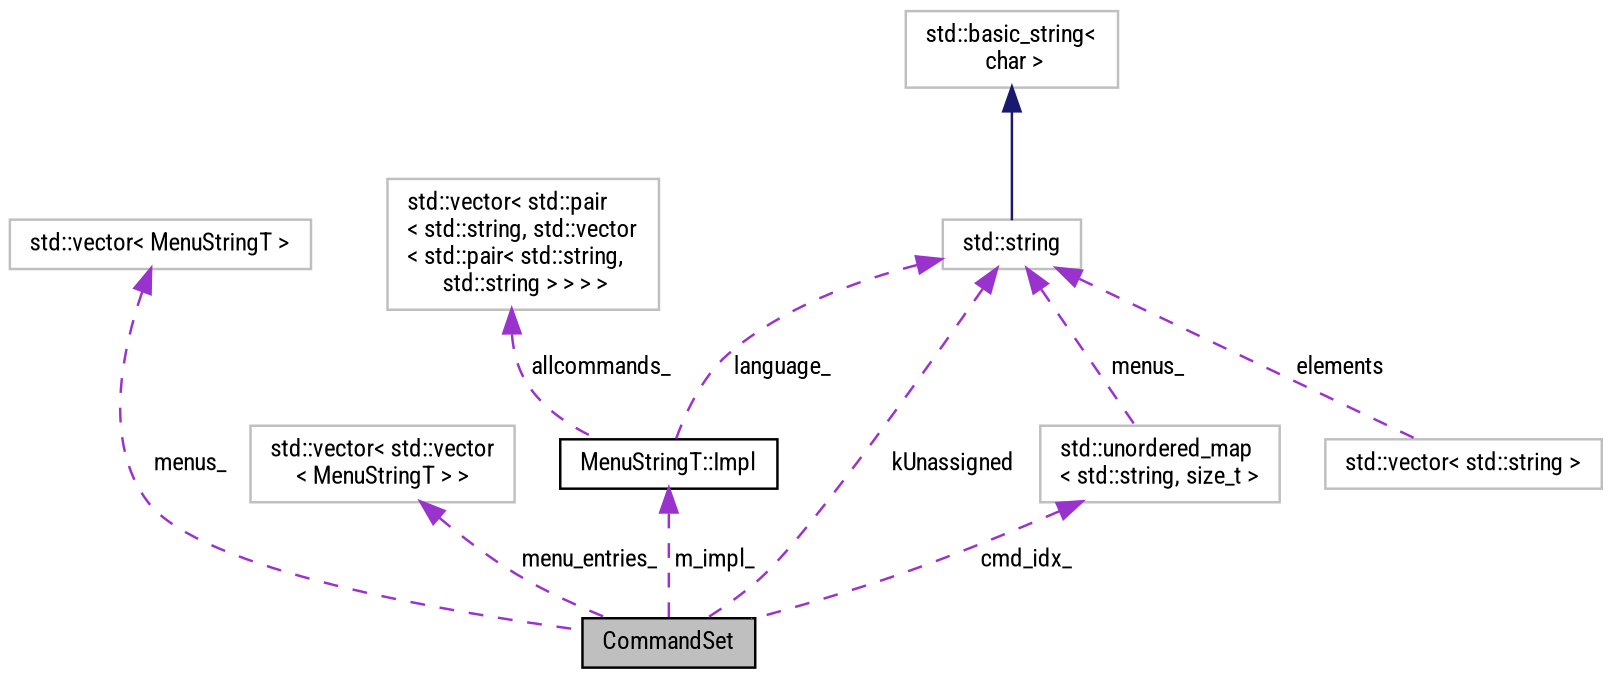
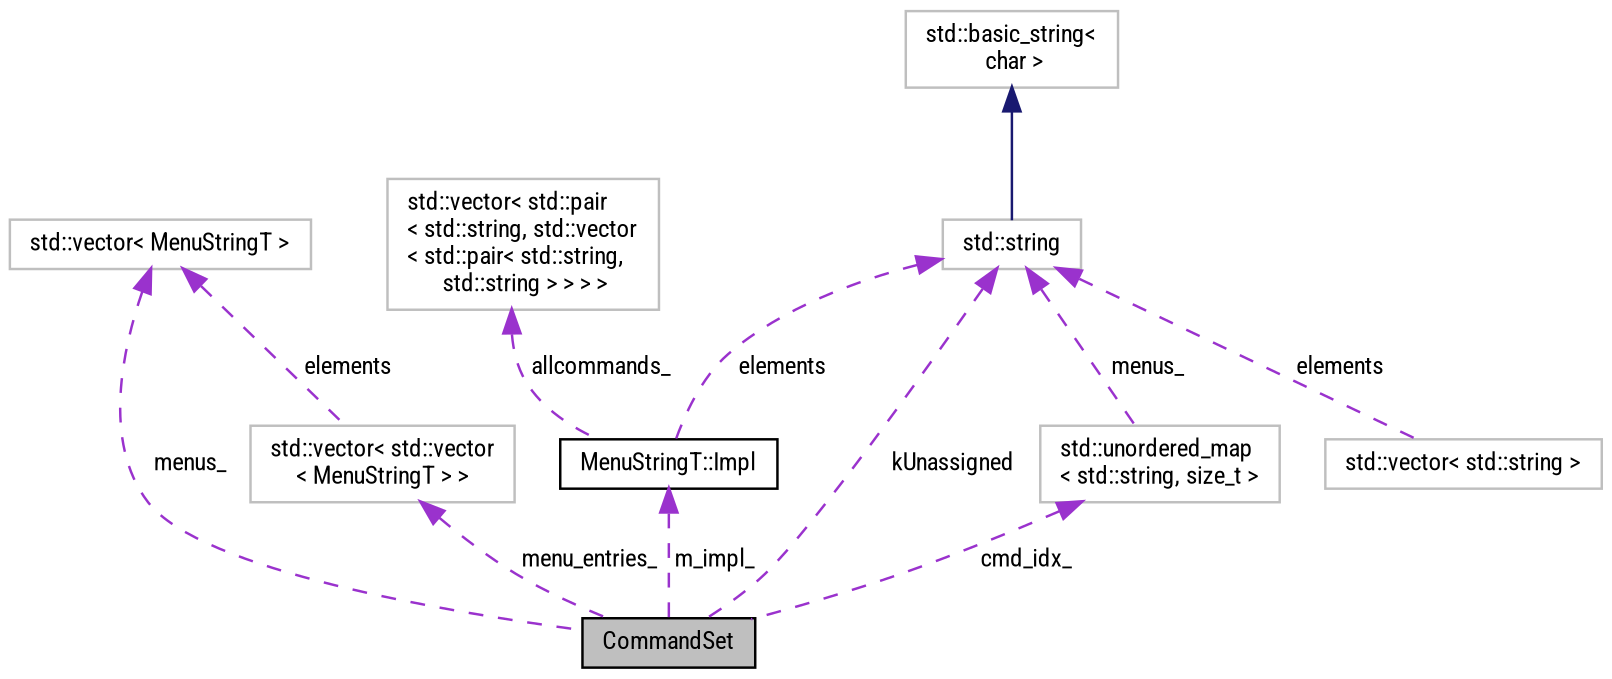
edge "std::vector< std::vector < MenuStringT > >" -> "std::vector< MenuStringT >": added, label "elements"
edge "MenuStringT::Impl" -> "std::string": label " language_" -> " elements"
